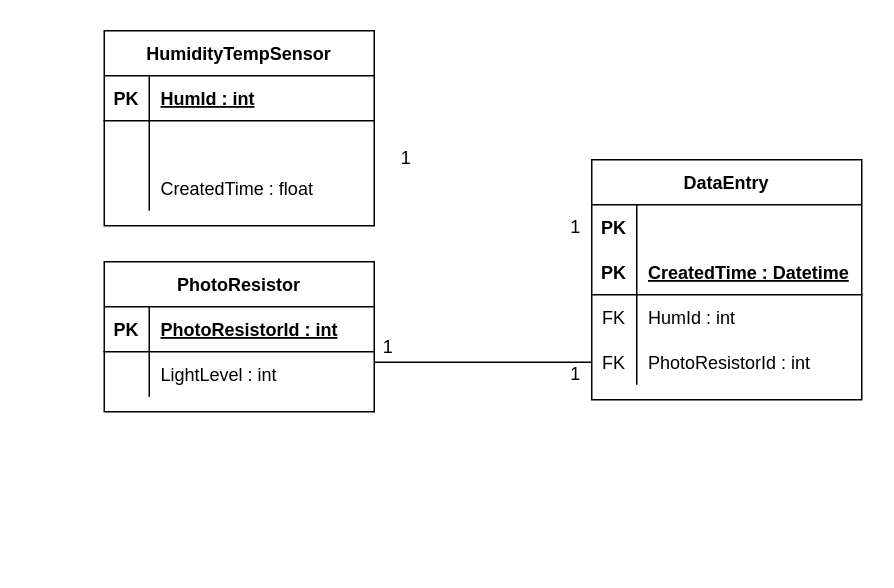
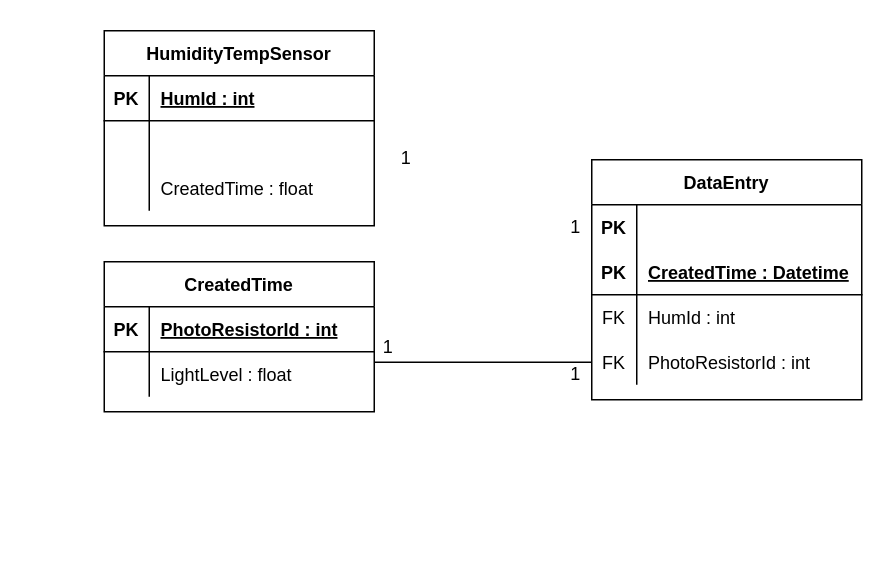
node "PhotoResistor": label "PhotoResistor" -> "CreatedTime"
node "LightLevel : int": label "LightLevel : int" -> "LightLevel : float"
